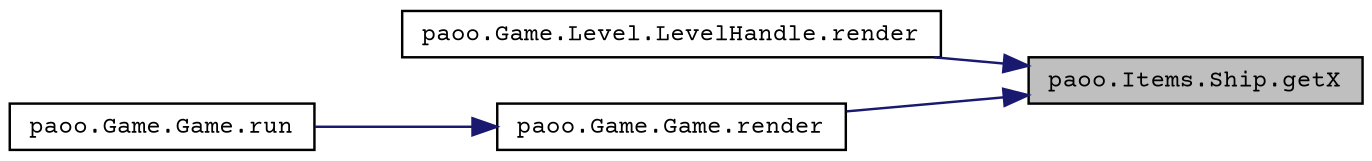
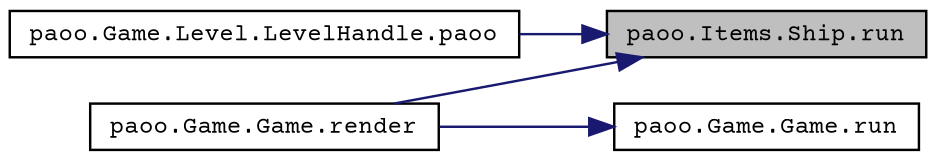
node "paoo.Game.Level.LevelHandle.render": label "paoo.Game.Level.LevelHandle.render" -> "paoo.Game.Level.LevelHandle.paoo"
node "paoo.Items.Ship.getX": label "paoo.Items.Ship.getX" -> "paoo.Items.Ship.run"
edge "paoo.Game.Game.run" -> "paoo.Game.Game.render": reversed
